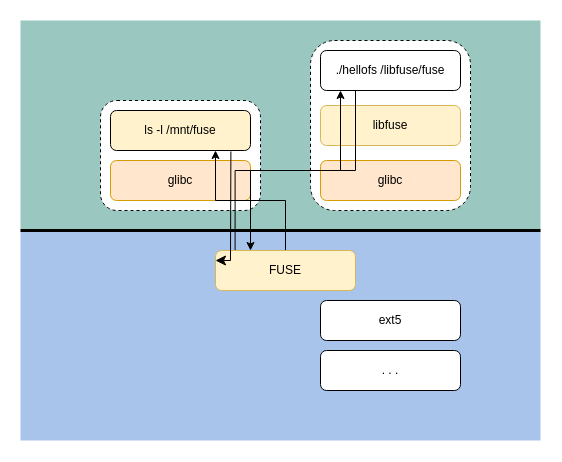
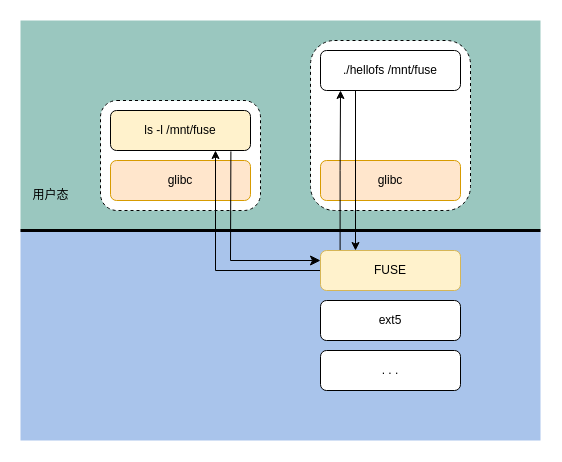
node "./hellofs /libfuse/fuse": label "./hellofs /libfuse/fuse" -> "./hellofs /mnt/fuse"
node "libfuse": removed
node "用户态": added
node "FUSE": moved (286, 271) -> (391, 271)
